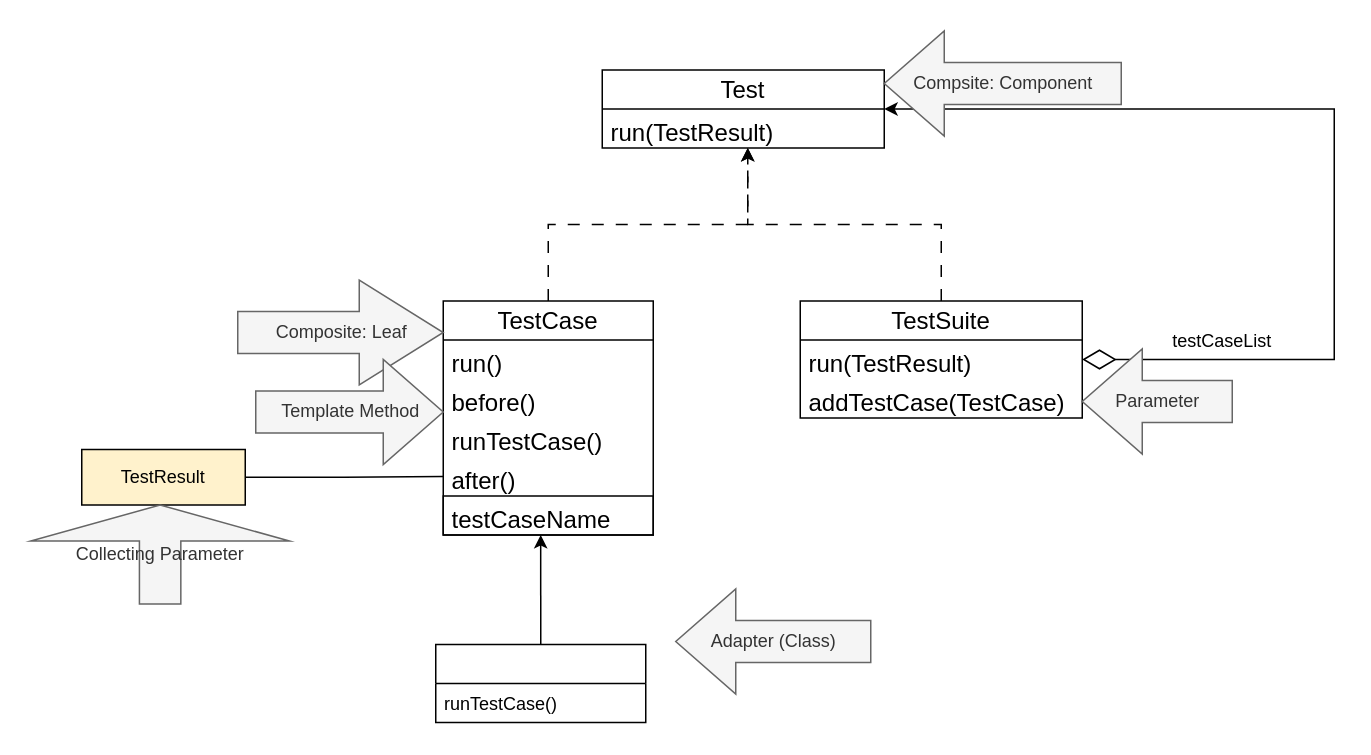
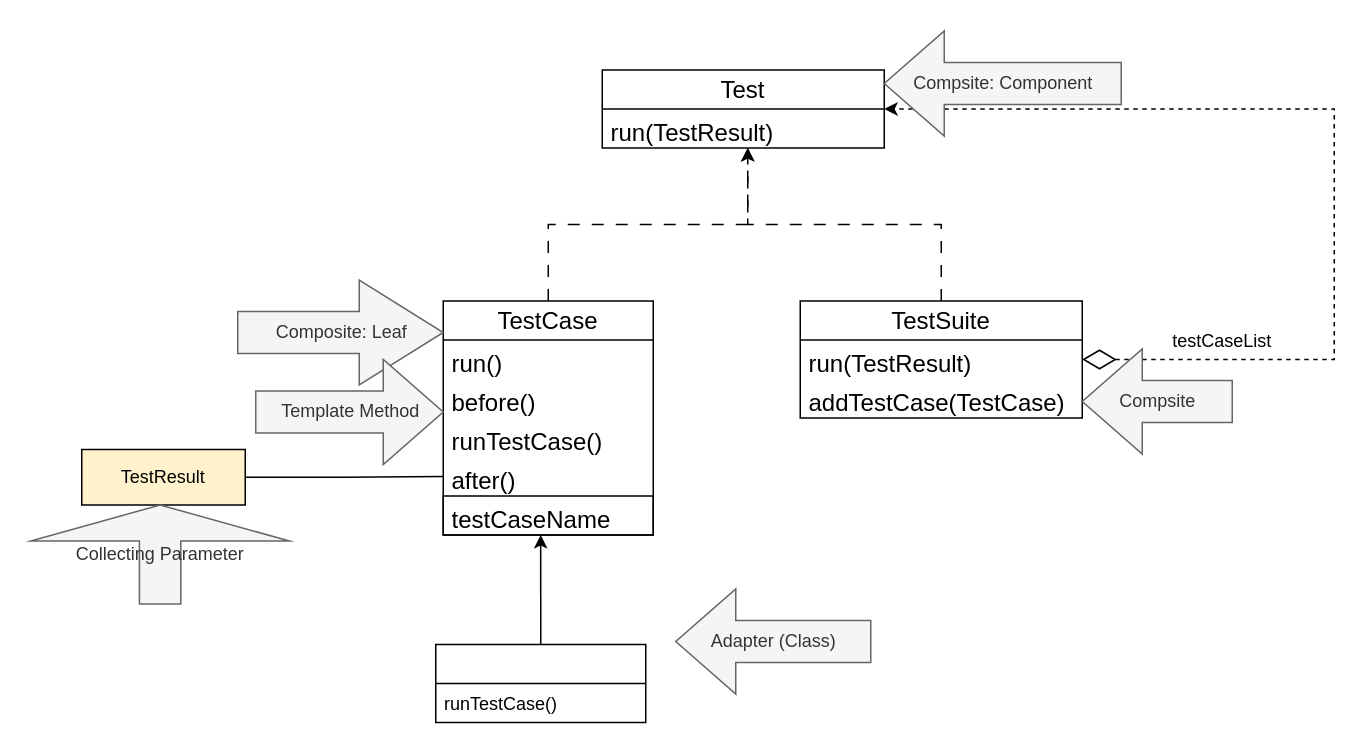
edge "Test" -- "TestSuite": style solid -> dashed
node "Parameter": label "Parameter" -> "Compsite"
